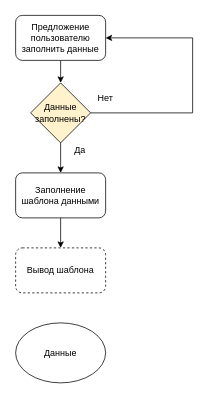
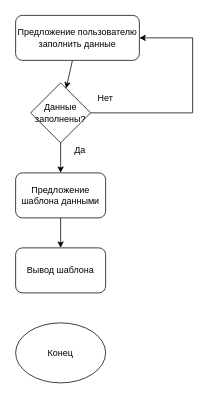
node "Предложение пользователю заполнить данные": size 90x45 -> 124x45
node "Данные заполнены?": fillcolor #fff2cc -> #ffffff
node "Заполнение шаблона данными": label "Заполнение шаблона данными" -> "Предложение шаблона данными"
node "Вывод шаблона": style dashed -> solid
node "Данные": label "Данные" -> "Конец"
